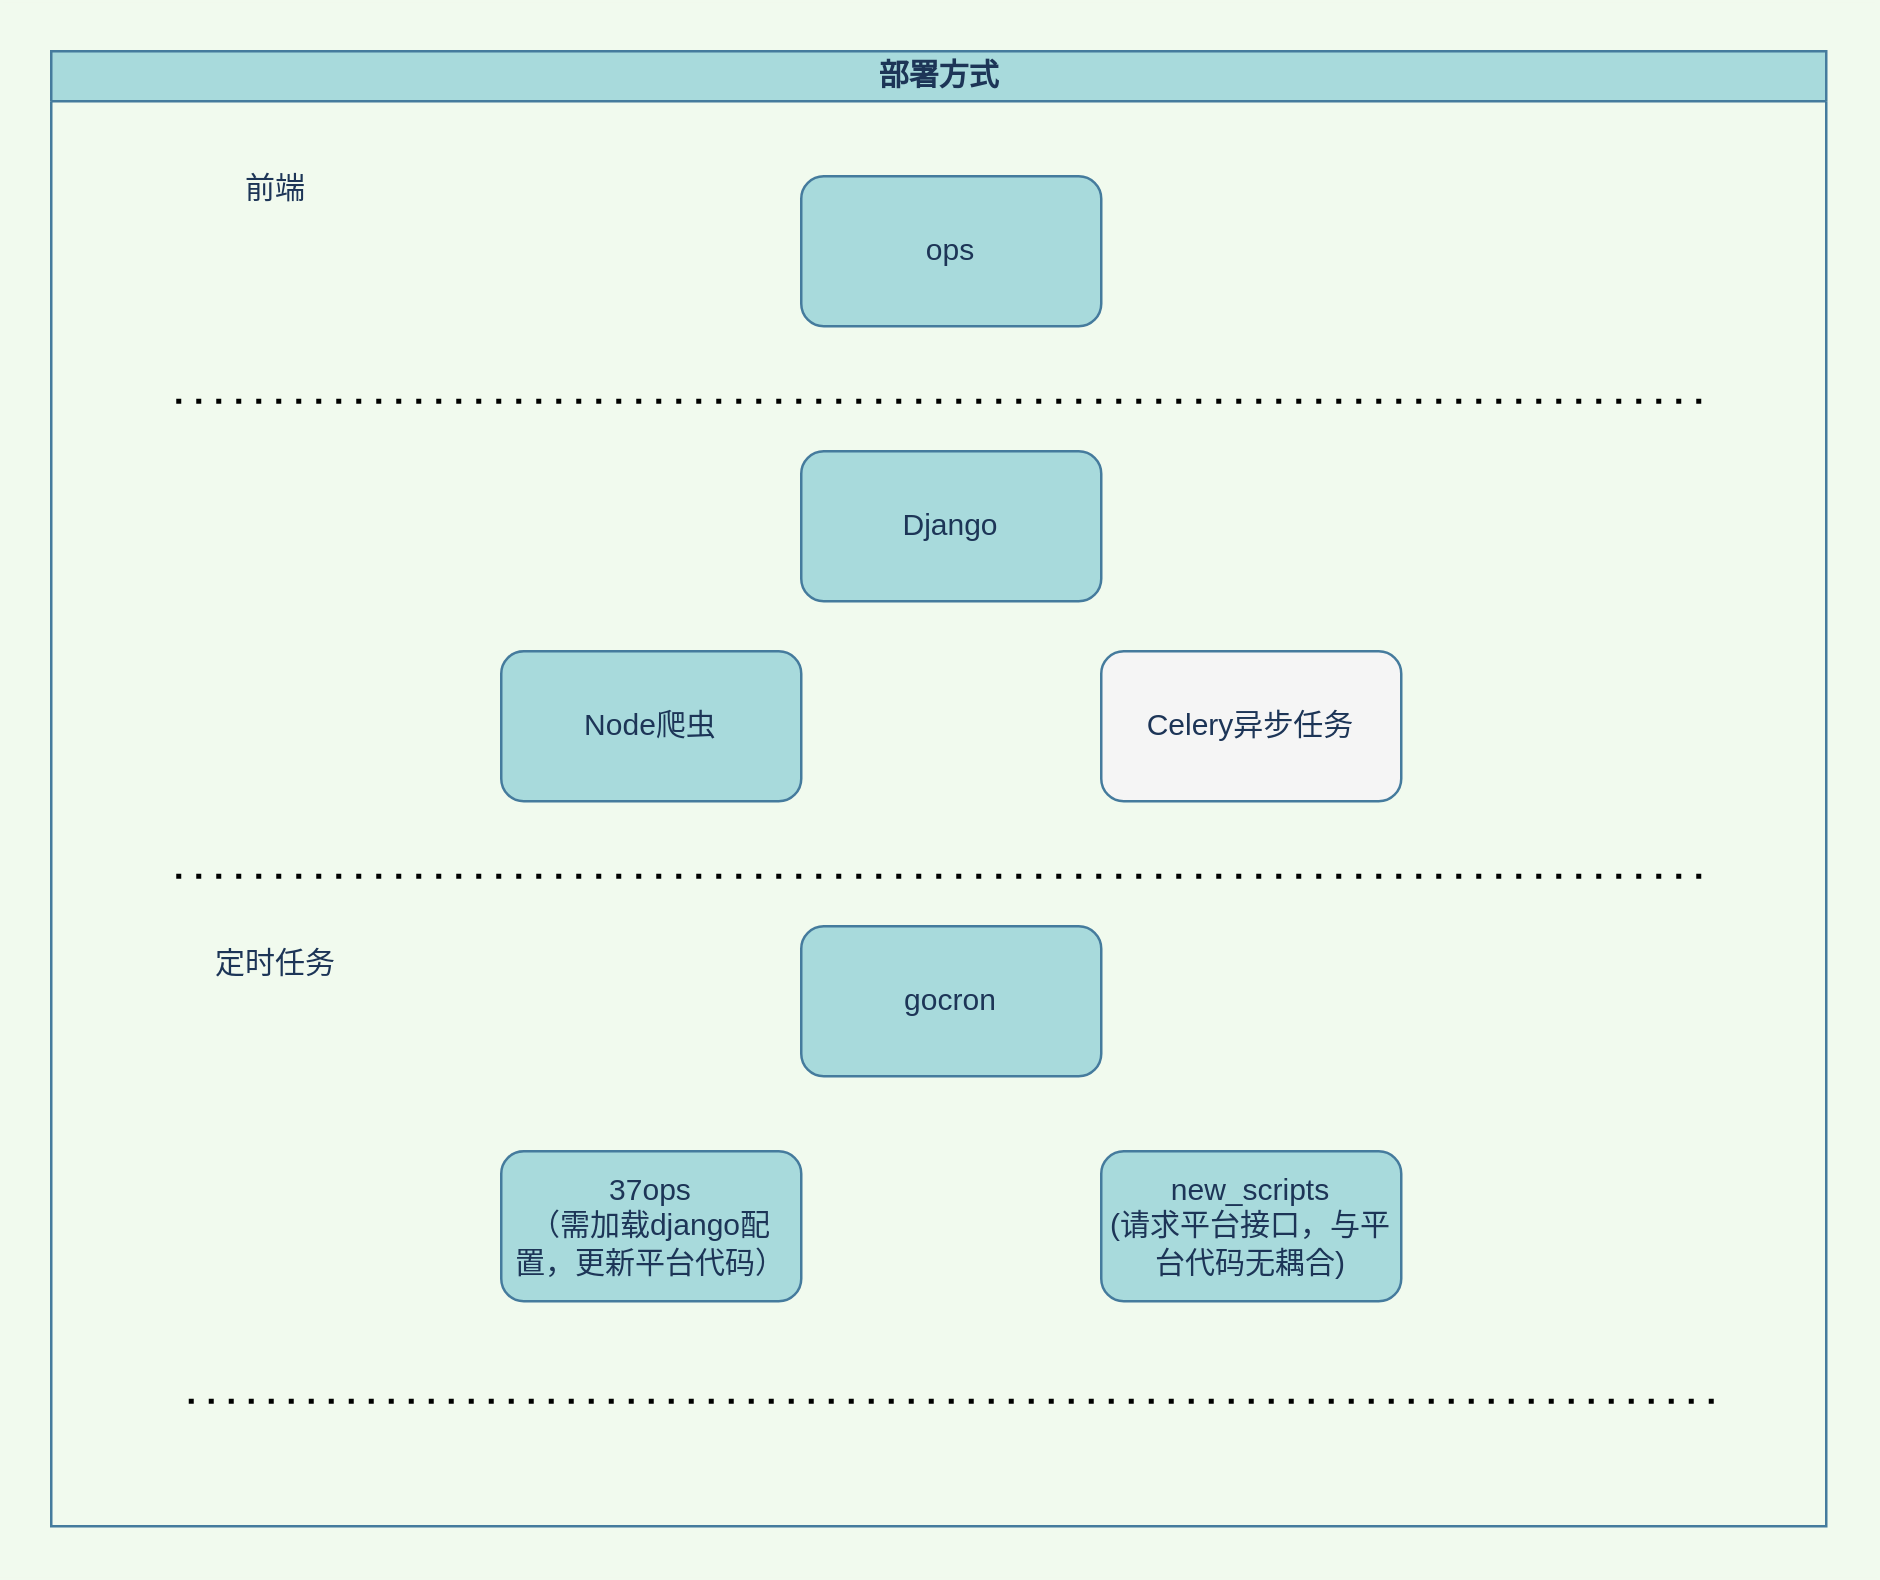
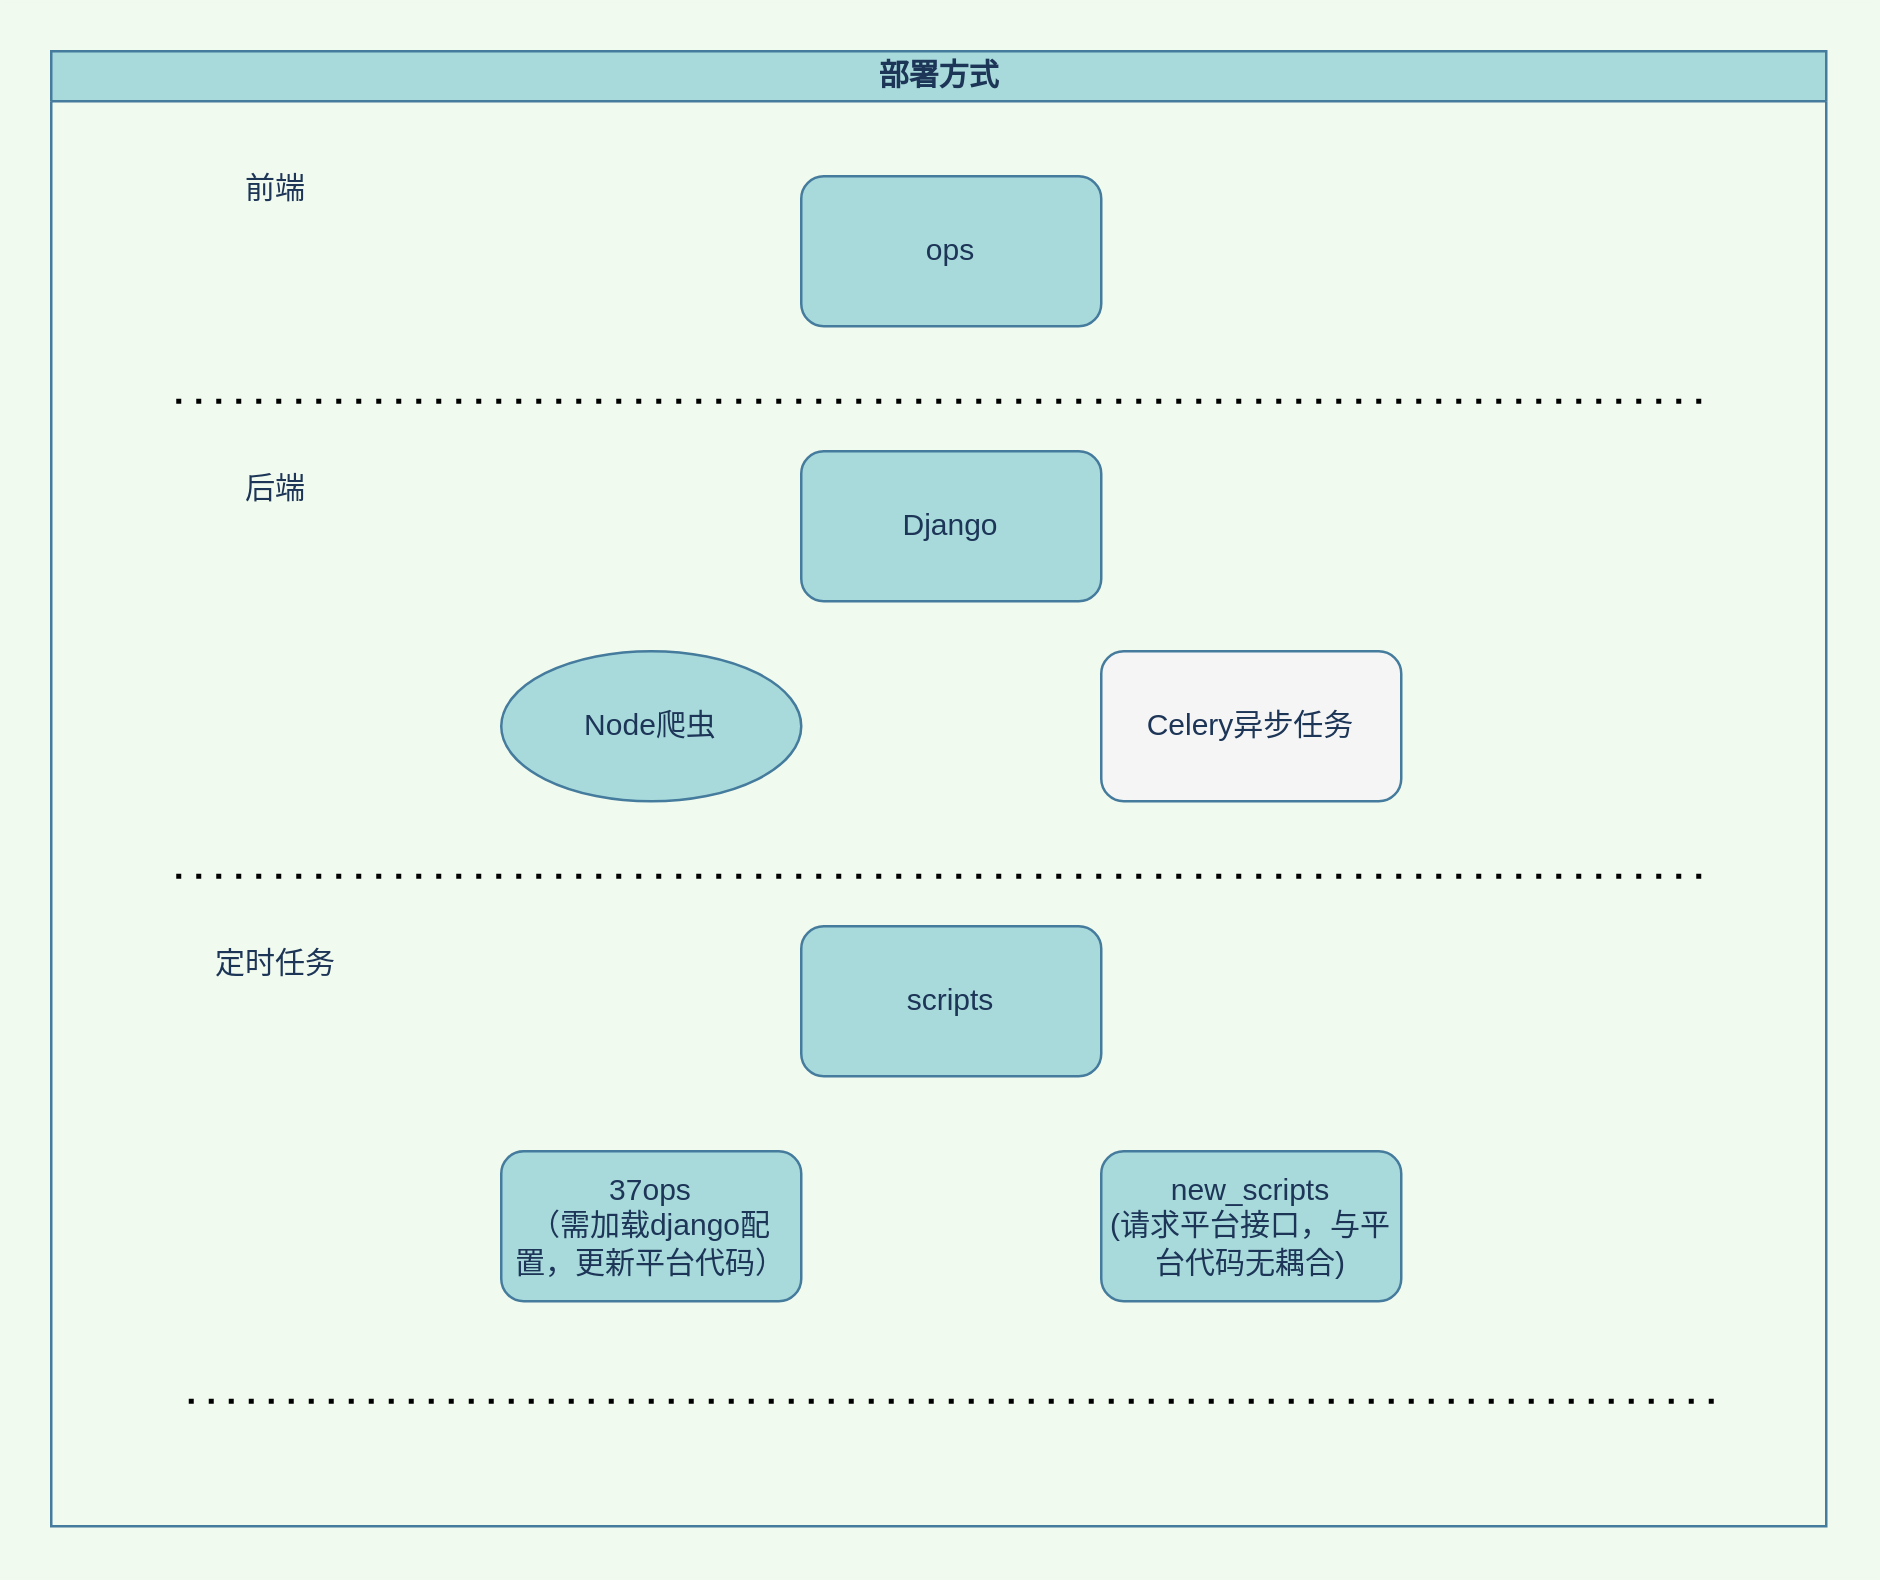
node "后端": added
node "Node爬虫": shape rounded rectangle -> ellipse
node "gocron": label "gocron" -> "scripts"
